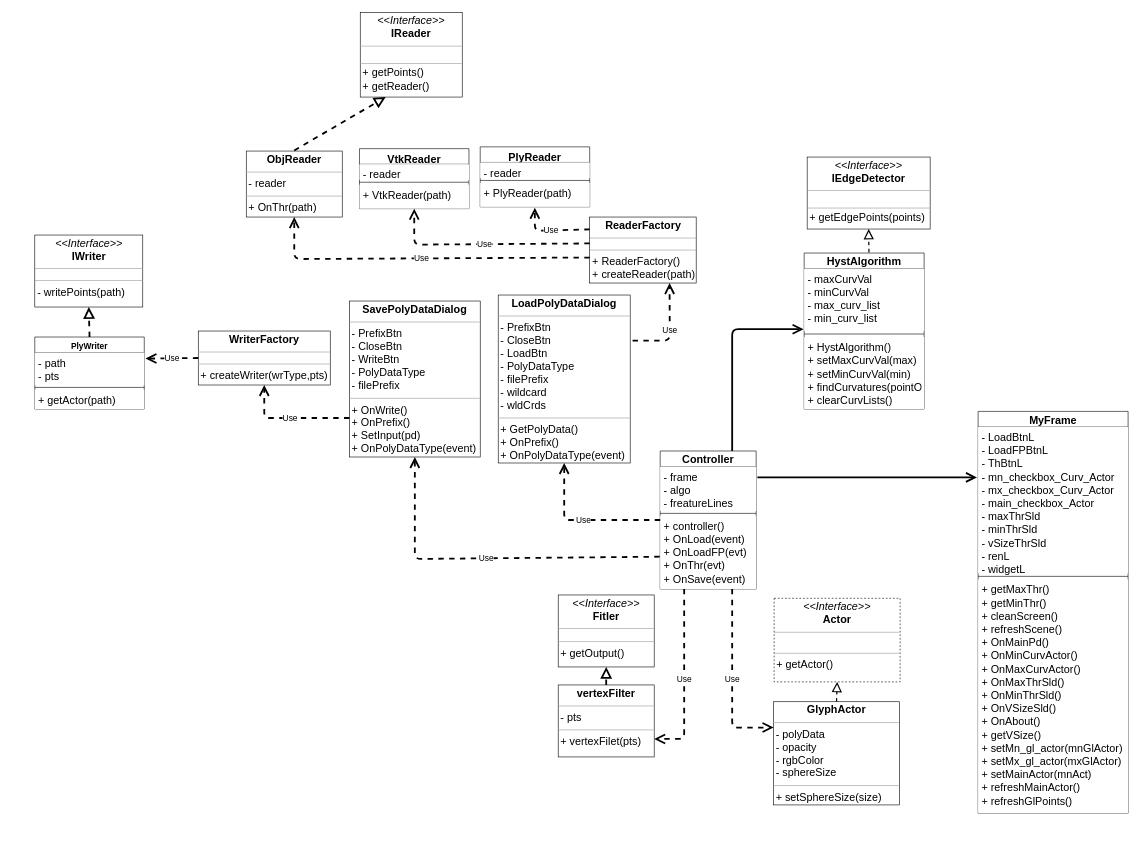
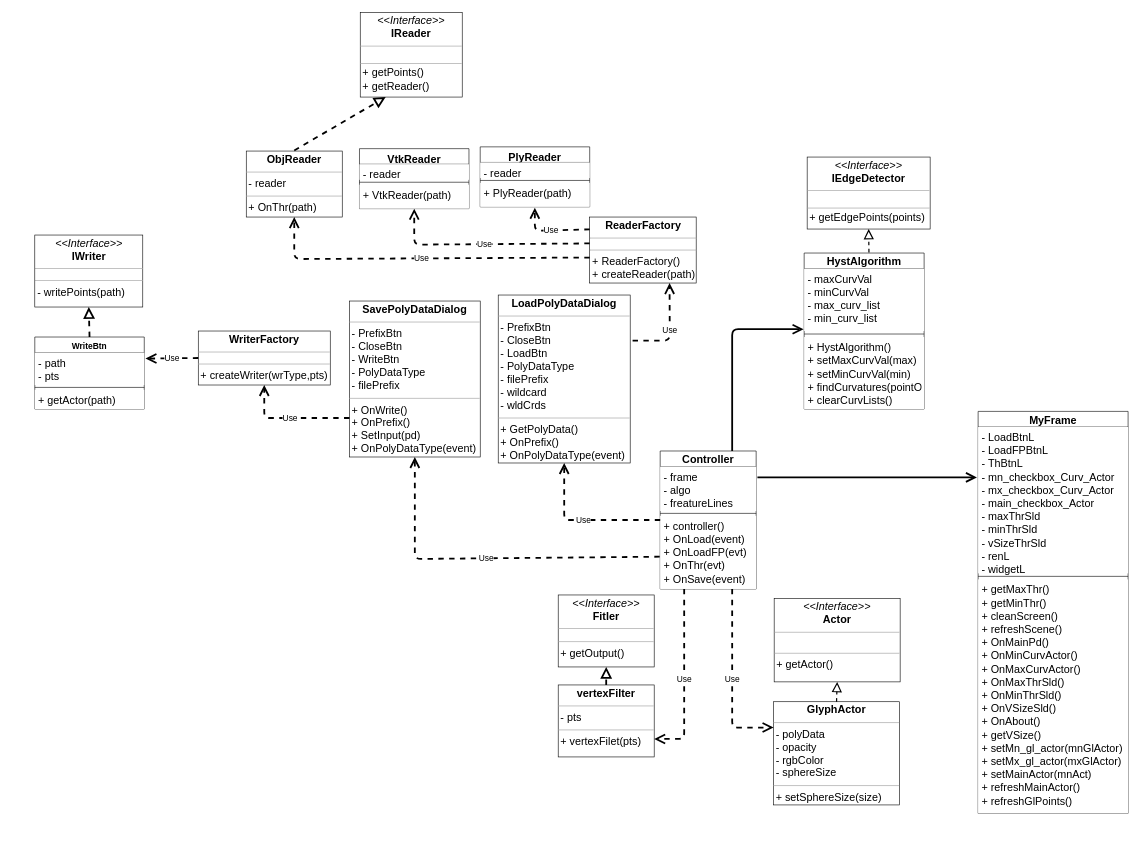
node "PlyWriter": label "PlyWriter" -> "WriteBtn"
node "<<Interface>> Actor + getActor()": style dashed -> solid
